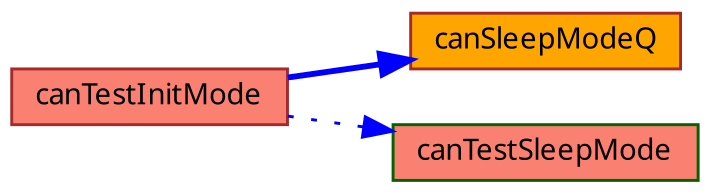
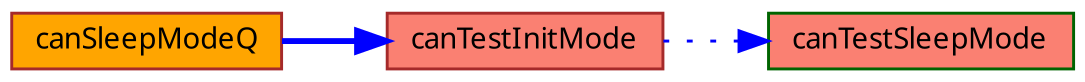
edge "canTestInitMode" -> "canSleepModeQ": reversed
